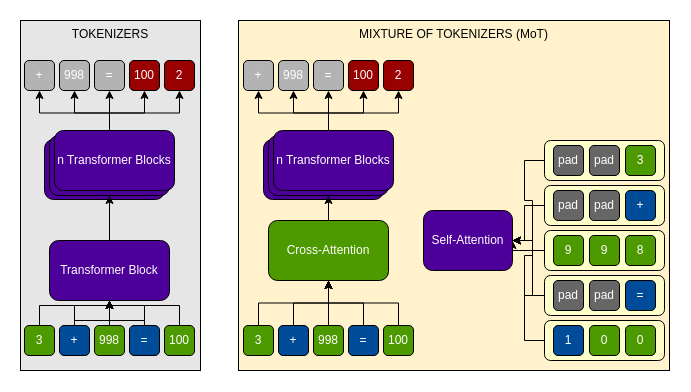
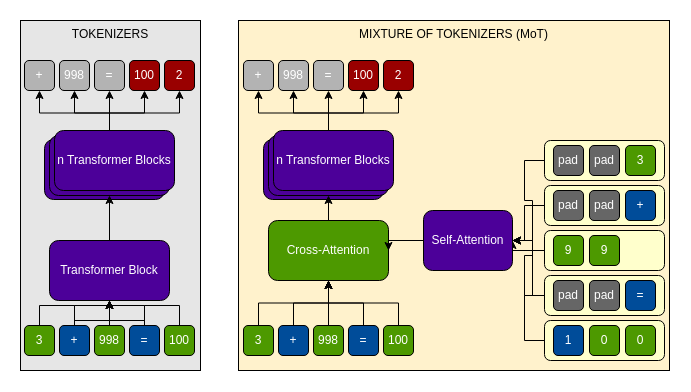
edge "Self-Attention" -> "Cross-Attention": added
node "8": removed
